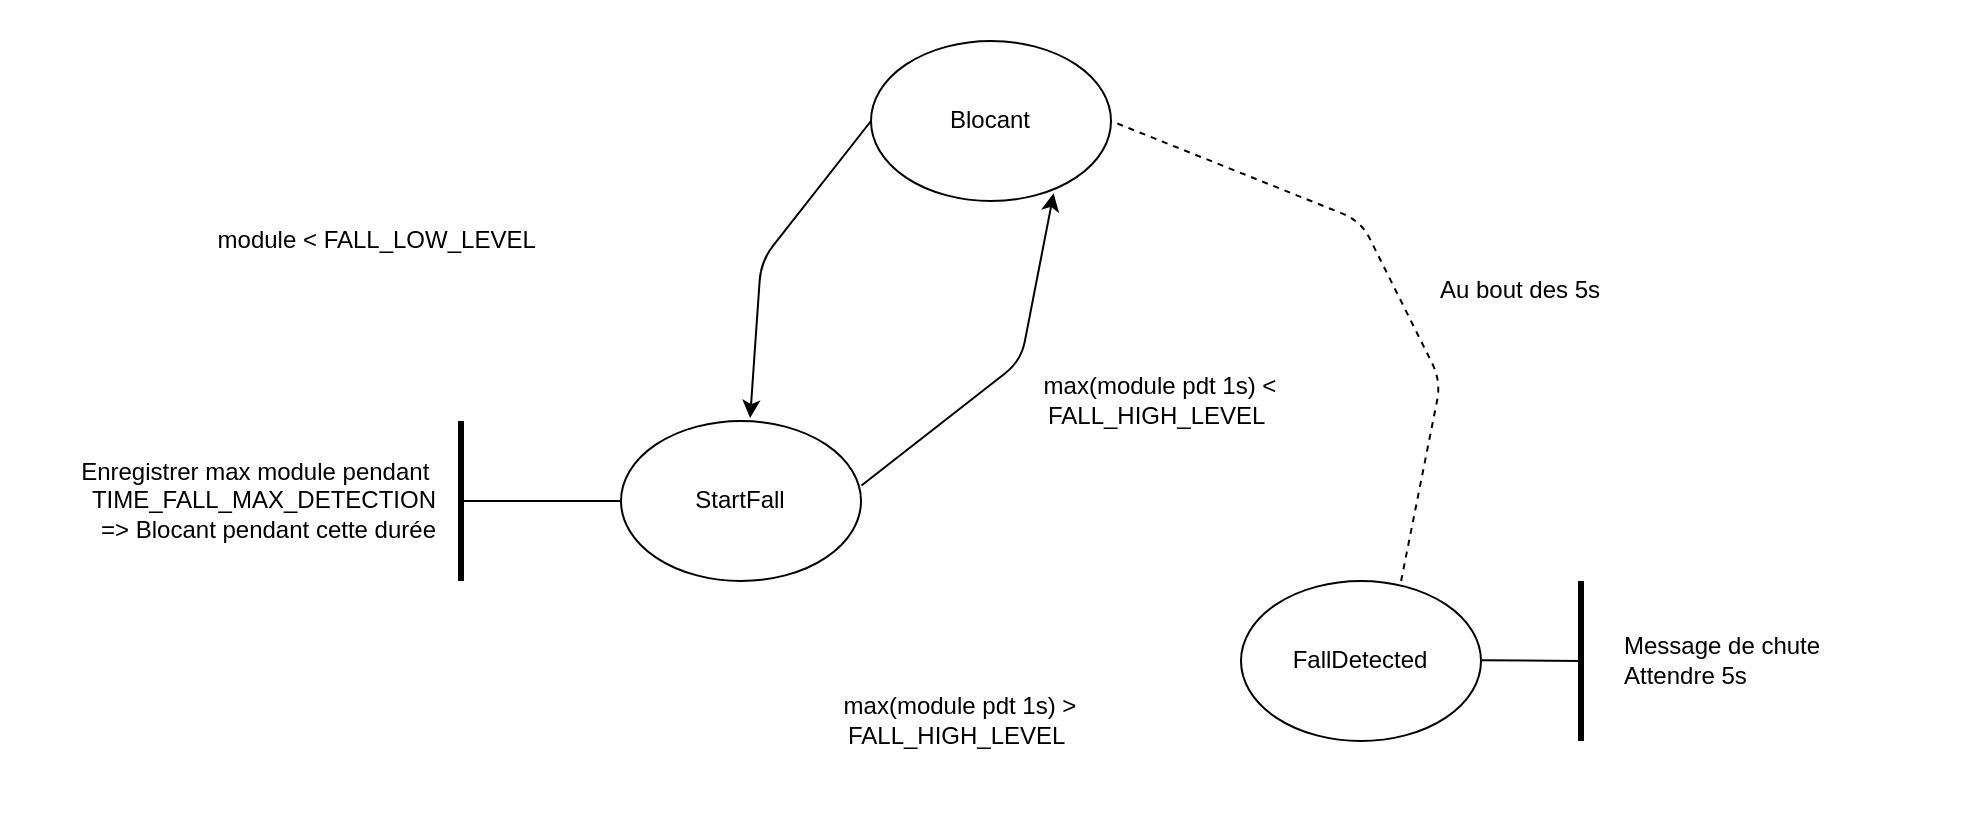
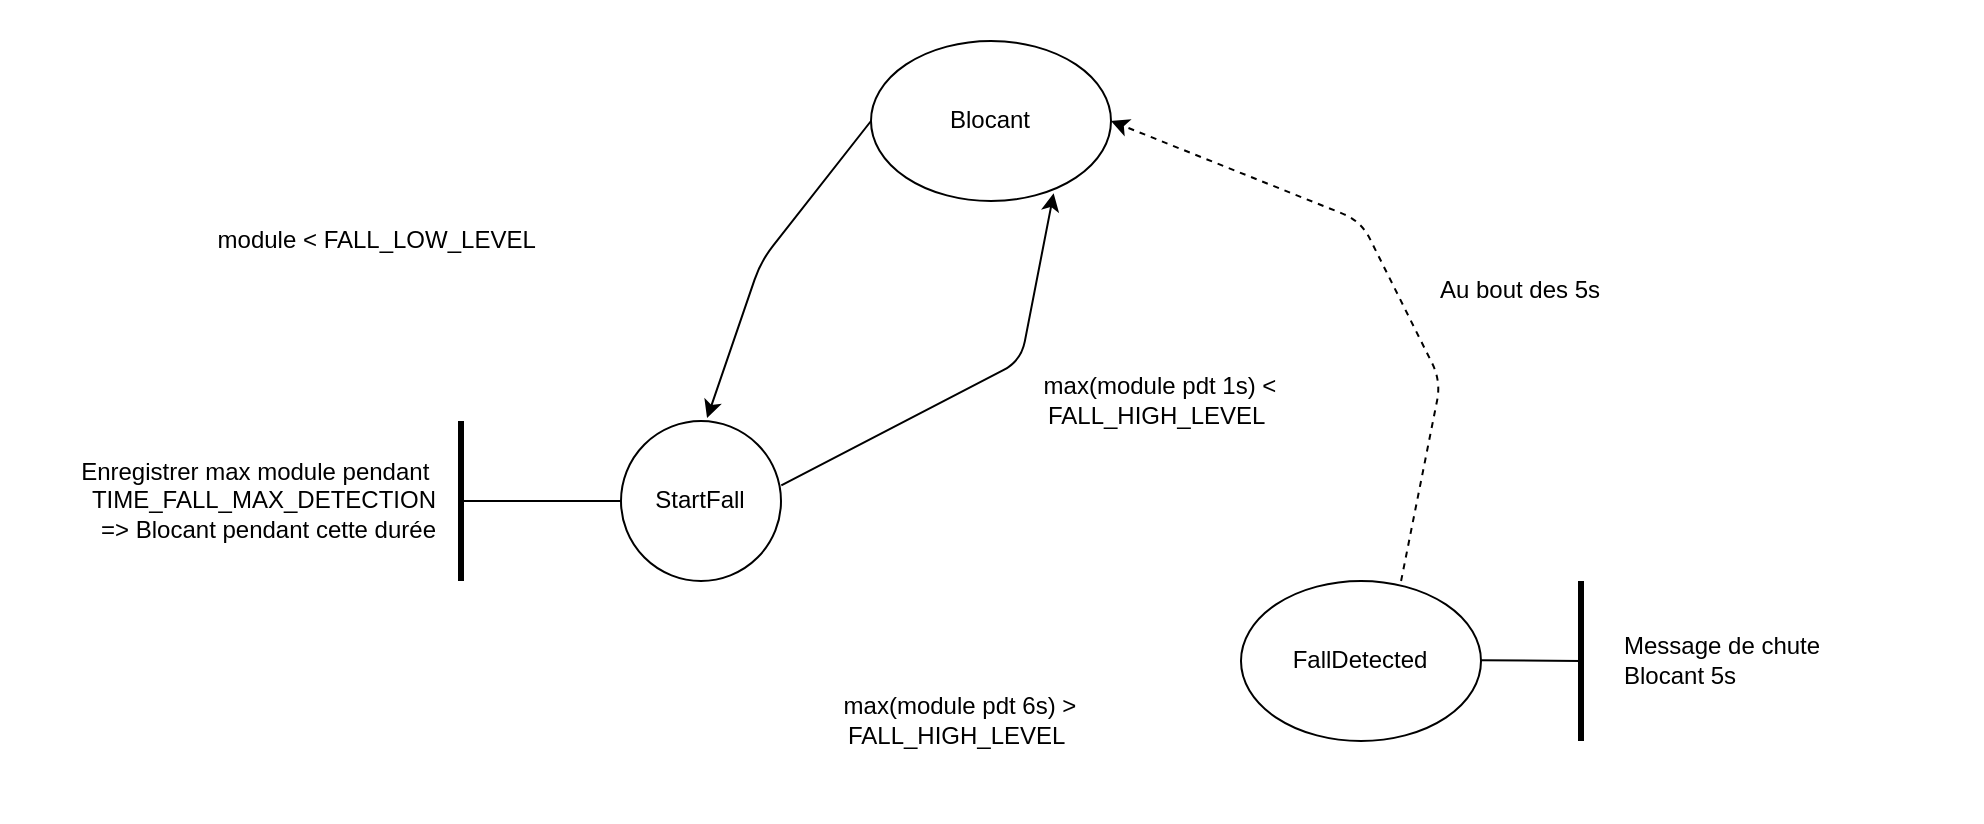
edge "Blocant" -- "FallDetected": arrowhead none -> classic
node "StartFall": size 240x160 -> 160x160
node "Message de chute Attendre 5s": label "Message de chute Attendre 5s" -> "Message de chute Blocant 5s"
node "max(module pdt 1s) > FALL_HIGH_LEVEL": label "max(module pdt 1s) > FALL_HIGH_LEVEL" -> "max(module pdt 6s) > FALL_HIGH_LEVEL"
